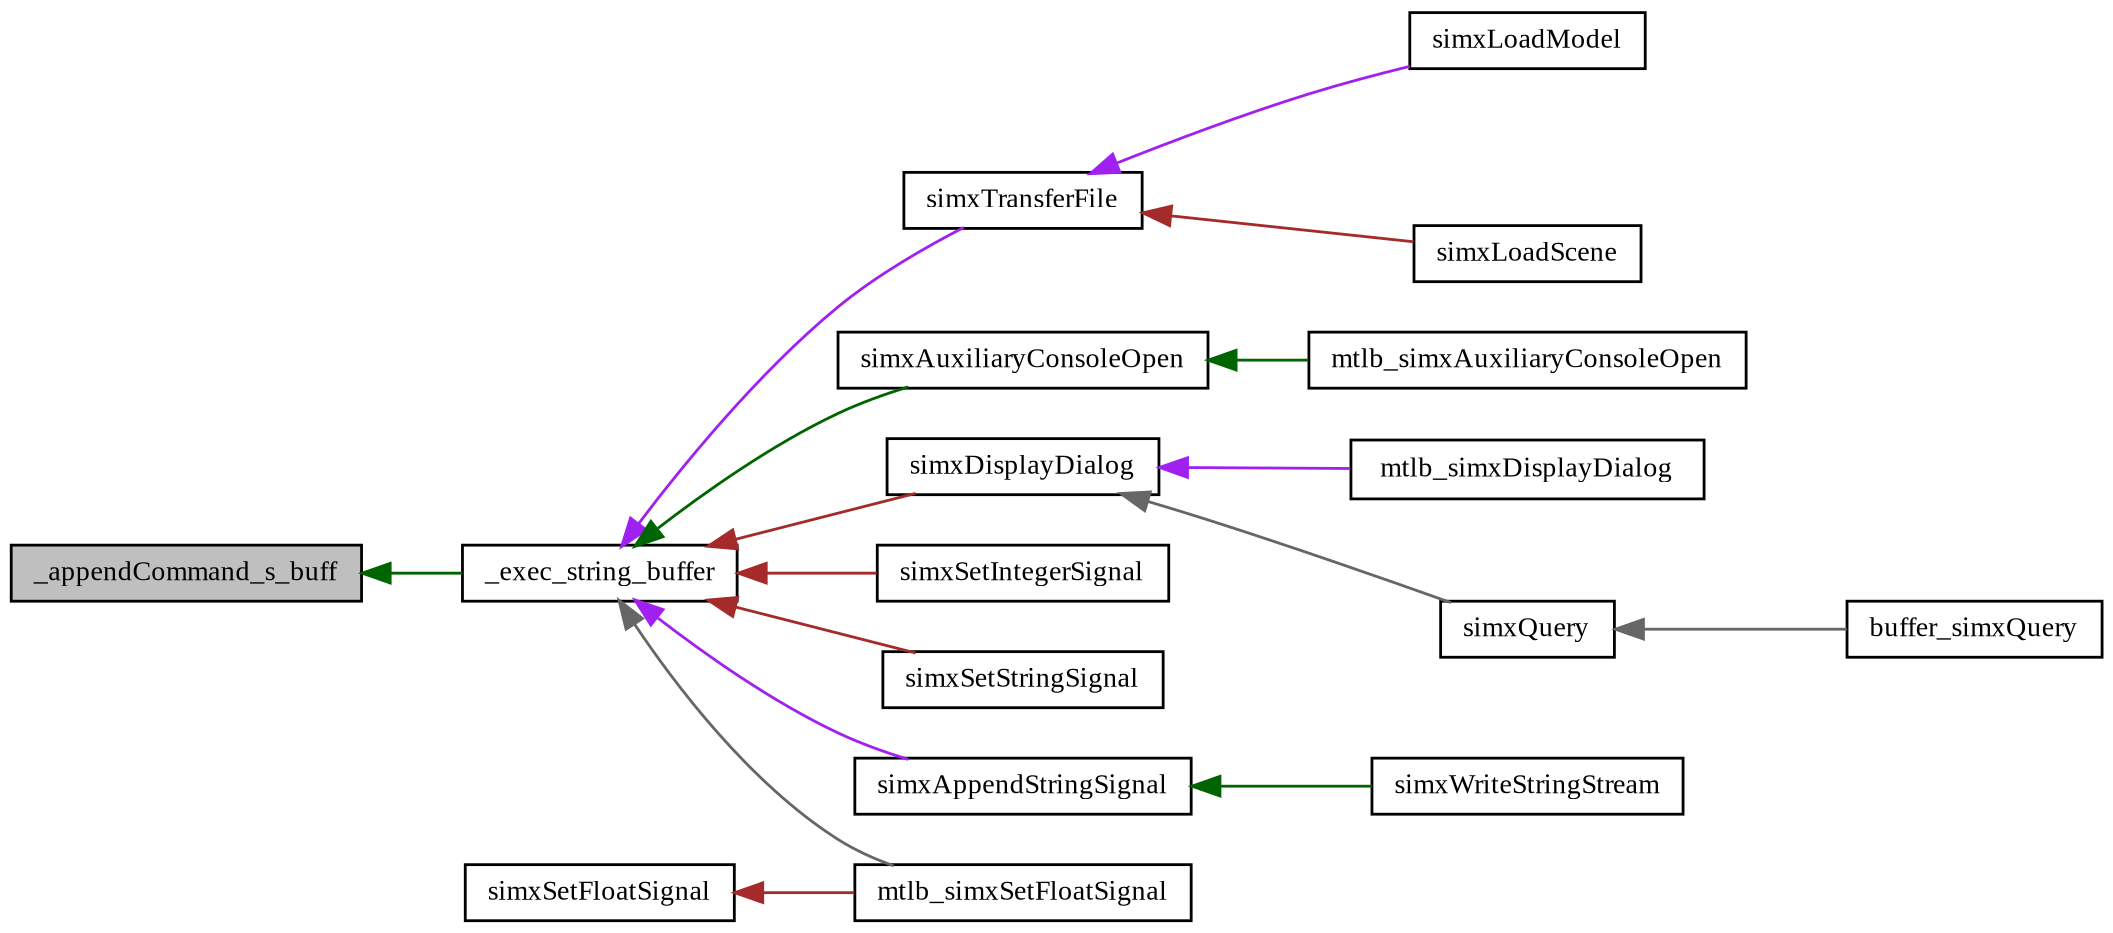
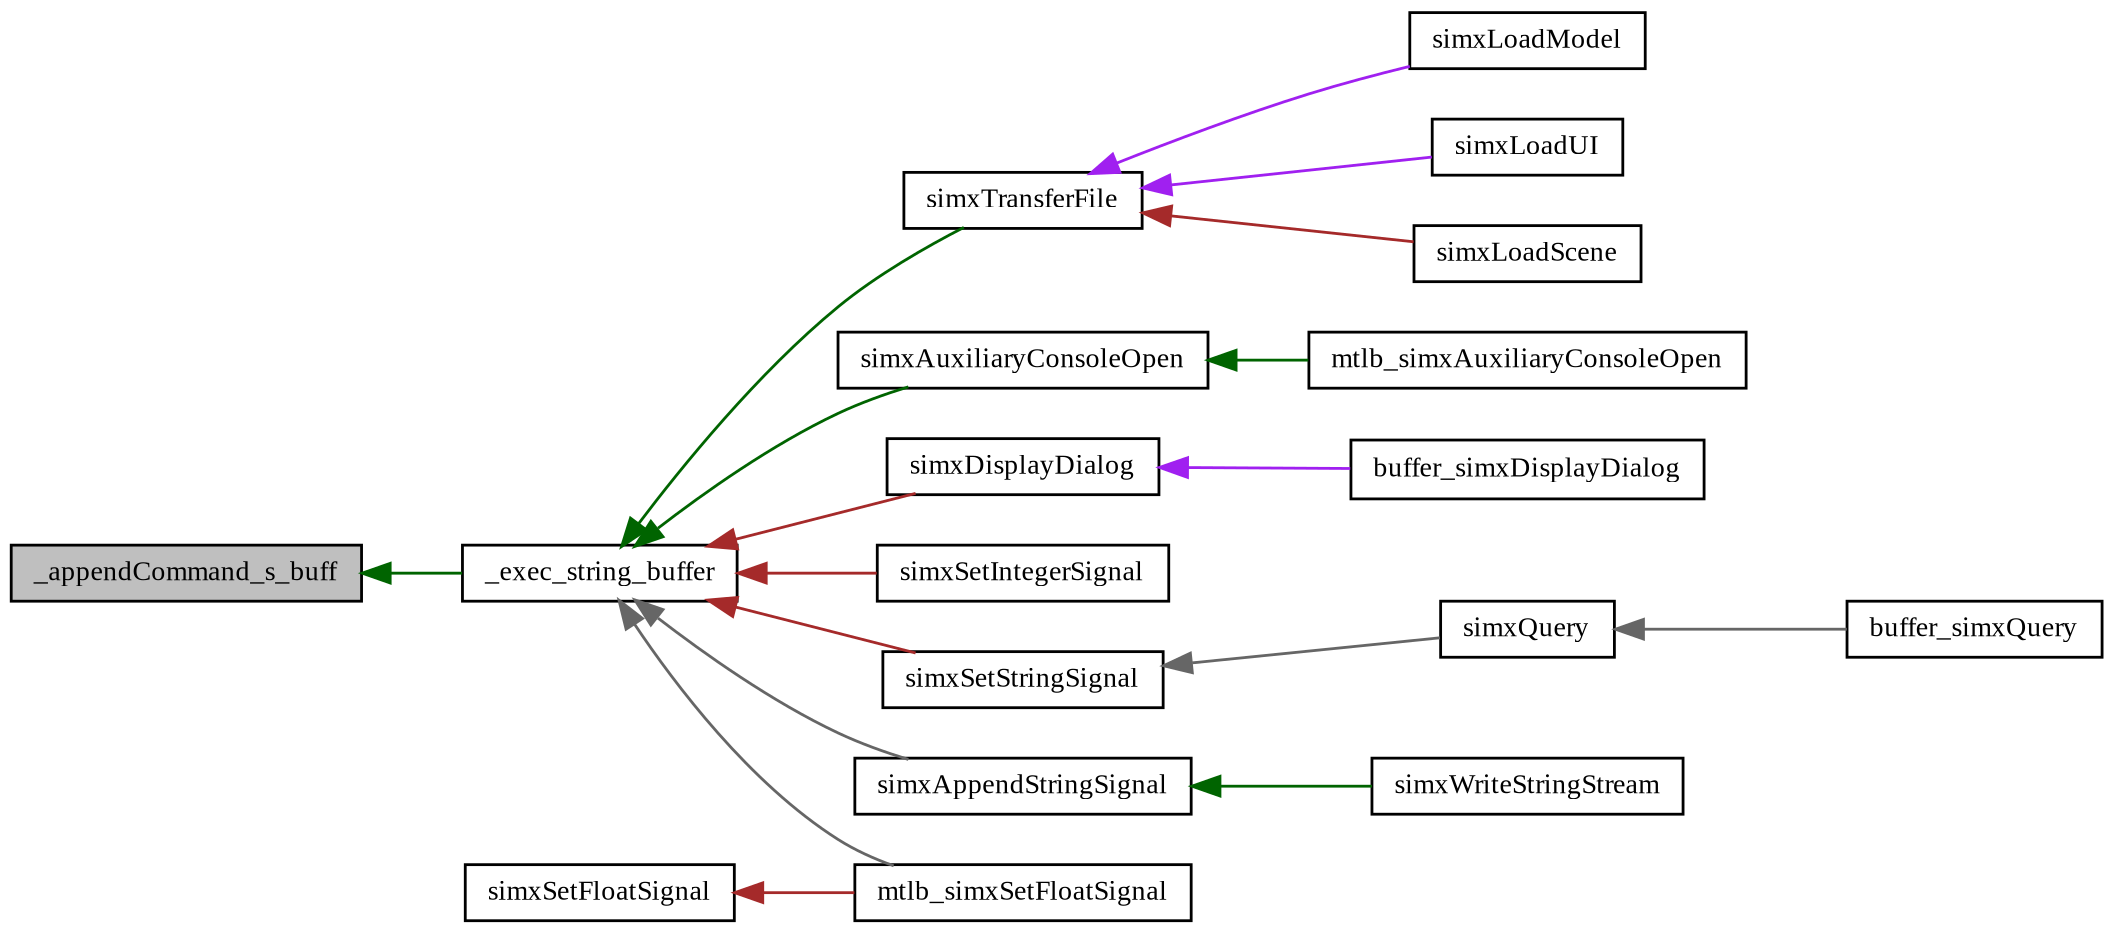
node "simxLoadUI": added
edge "simxTransferFile" -> "_exec_string_buffer": color purple -> darkgreen
node "mtlb_simxDisplayDialog": label "mtlb_simxDisplayDialog" -> "buffer_simxDisplayDialog"
edge "simxQuery" -> "simxDisplayDialog": now "simxQuery" -> "simxSetStringSignal"
edge "simxAppendStringSignal" -> "_exec_string_buffer": color purple -> gray40
